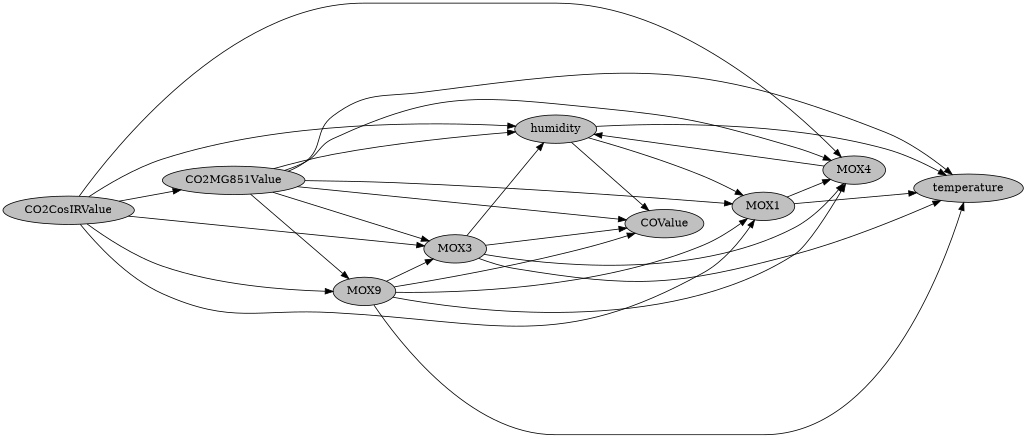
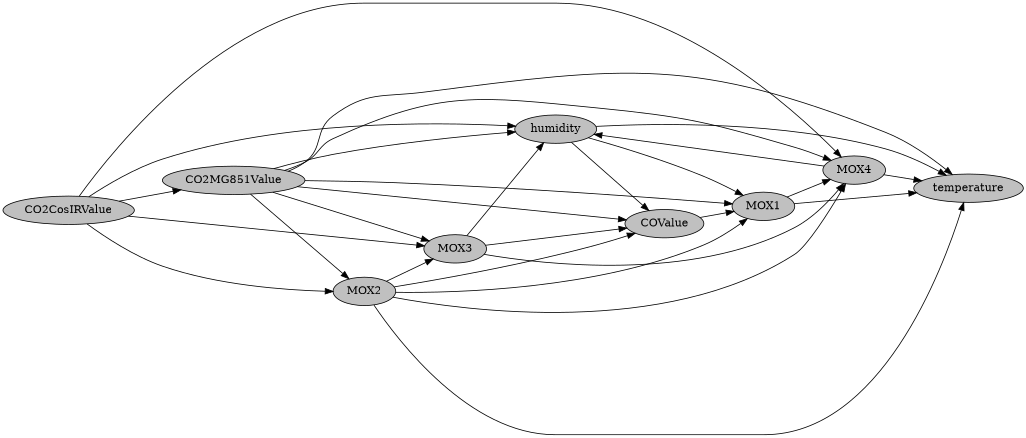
edge "MOX3" -> "temperature": now "MOX4" -> "temperature"
node "MOX9": label "MOX9" -> "MOX2"
edge "CO2CosIRValue" -> "MOX1": now "COValue" -> "MOX1"
